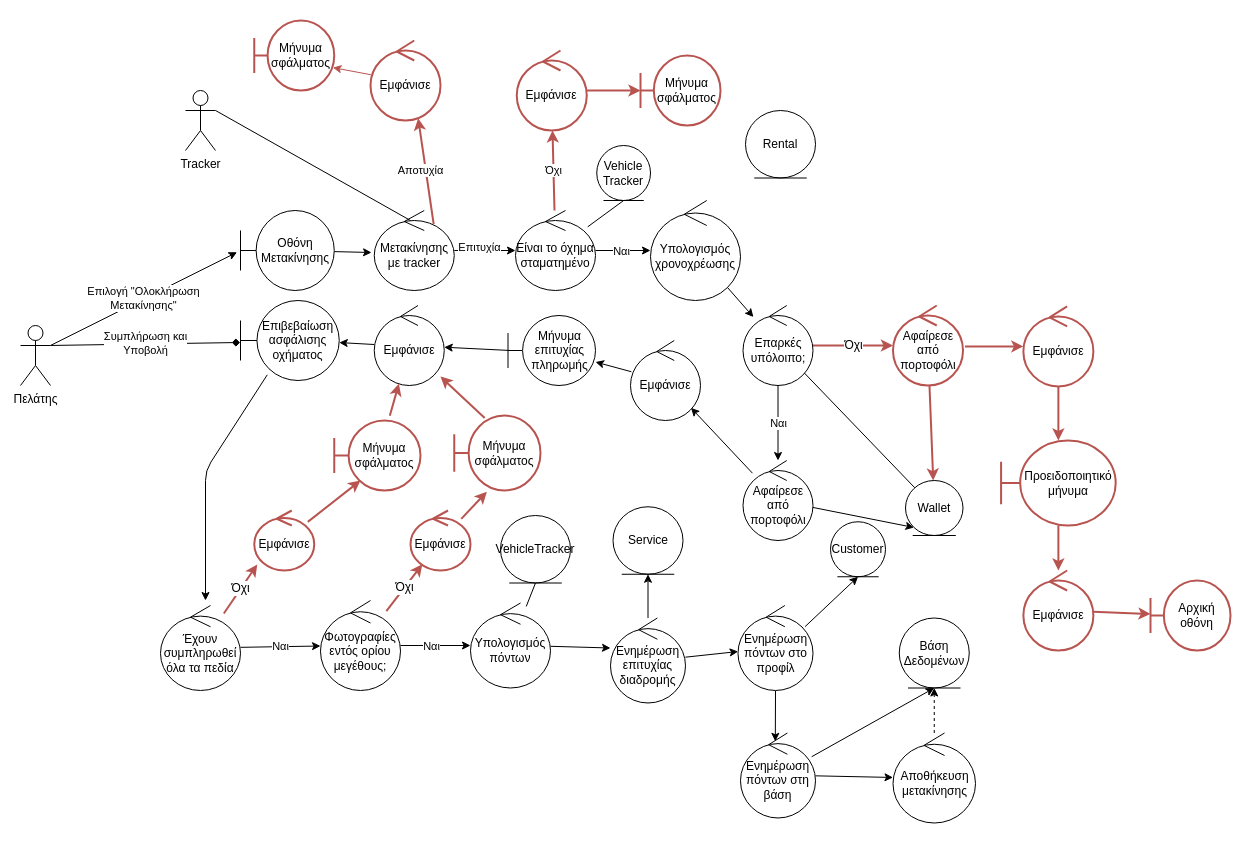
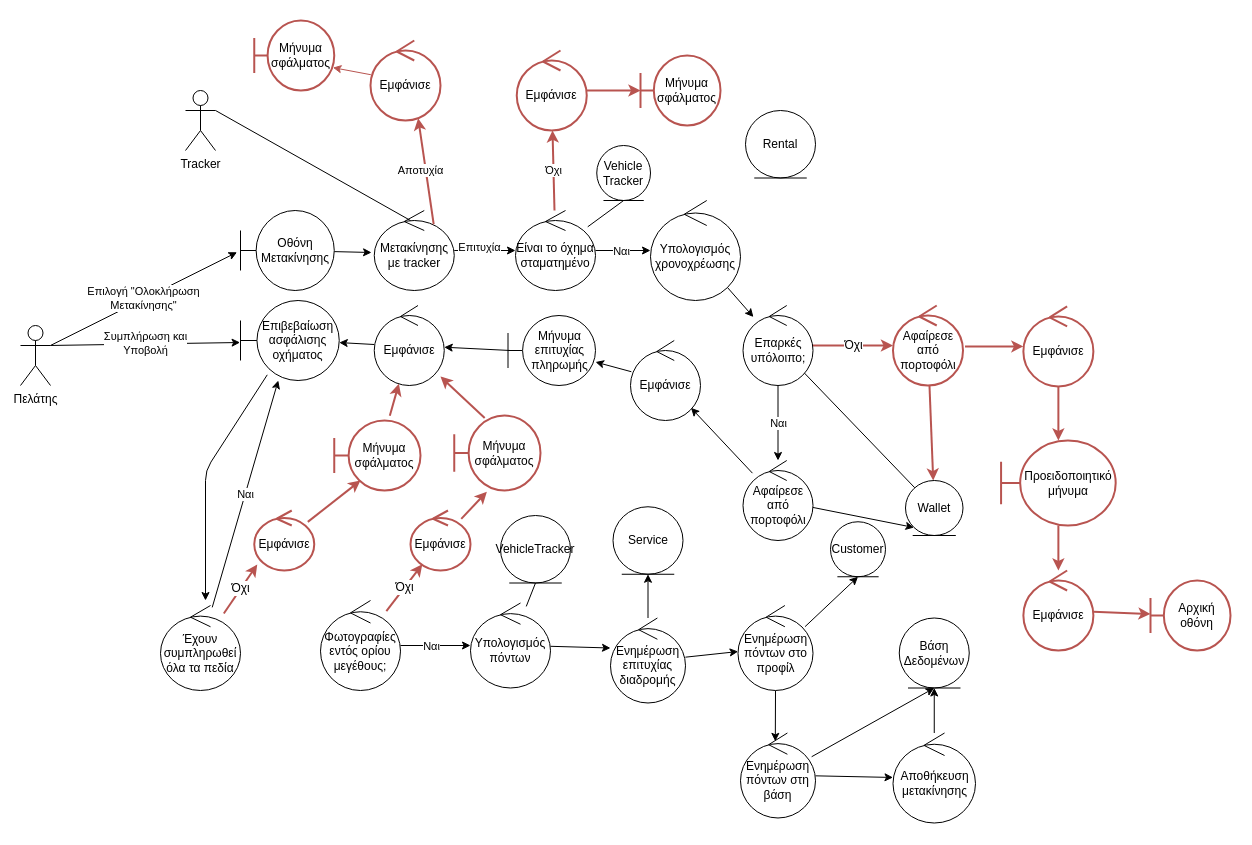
edge "Πελάτης" -> "Επιβεβαίωση ασφάλισης οχήματος": arrowhead diamond -> classic
edge "Έχουν συμπληρωθεί όλα τα πεδία" -> "Φωτογραφίες εντός ορίου μεγέθους;": now "Έχουν συμπληρωθεί όλα τα πεδία" -> "Επιβεβαίωση ασφάλισης οχήματος"
edge "Αποθήκευση μετακίνησης" -> "Βάση Δεδομένων": style dashed -> solid
